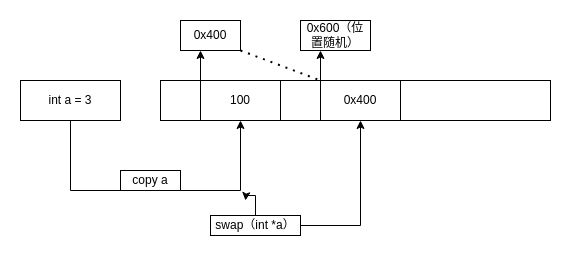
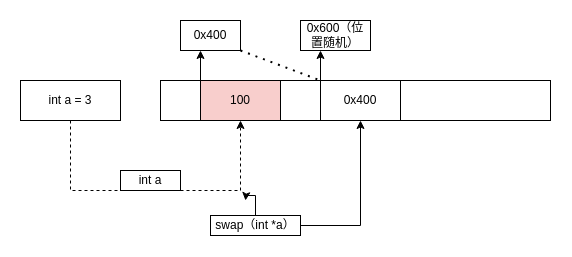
node "100": fillcolor #ffffff -> #f8cecc
node "copy a": label "copy a" -> "int a"
edge "int a = 3" -> "100": style solid -> dashed
